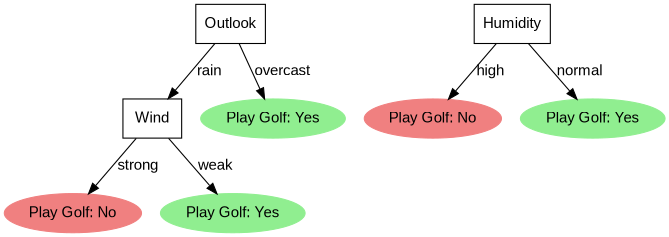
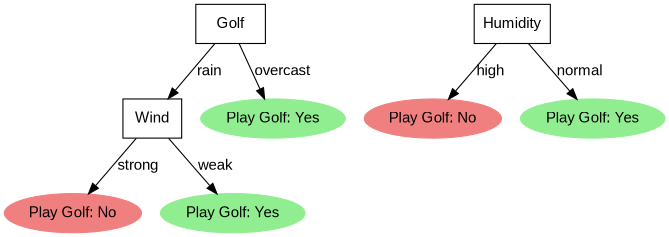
node "Outlook": label "Outlook" -> "Golf"
